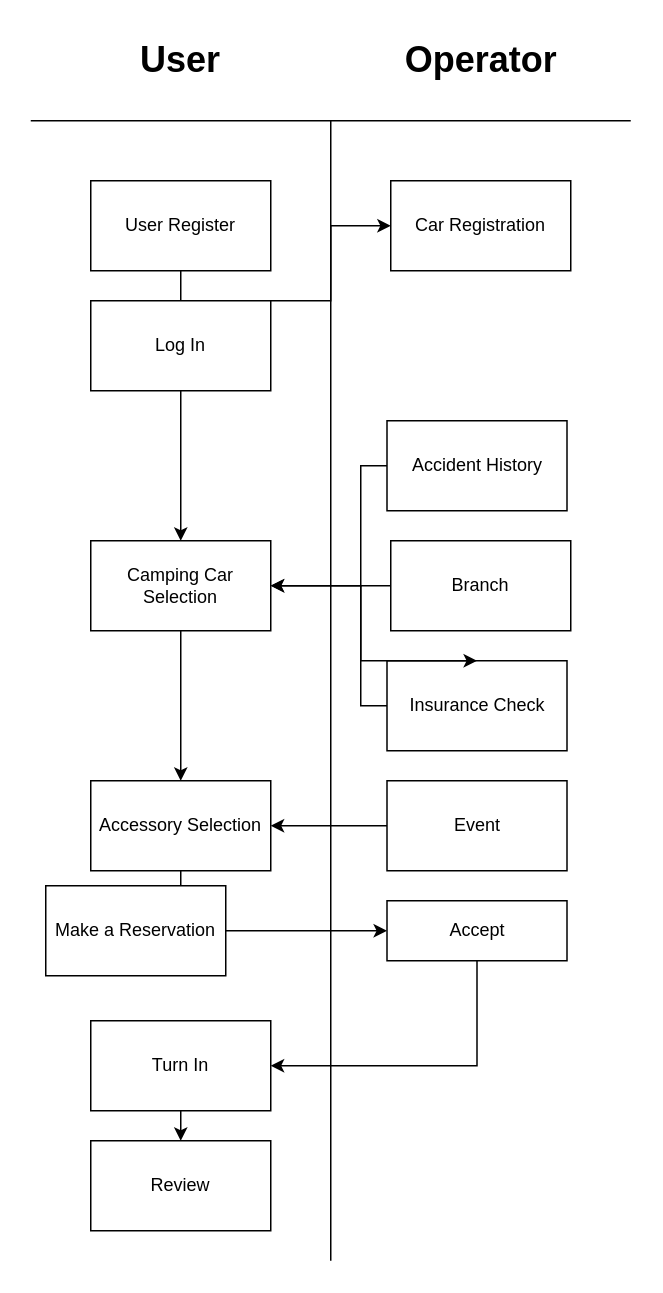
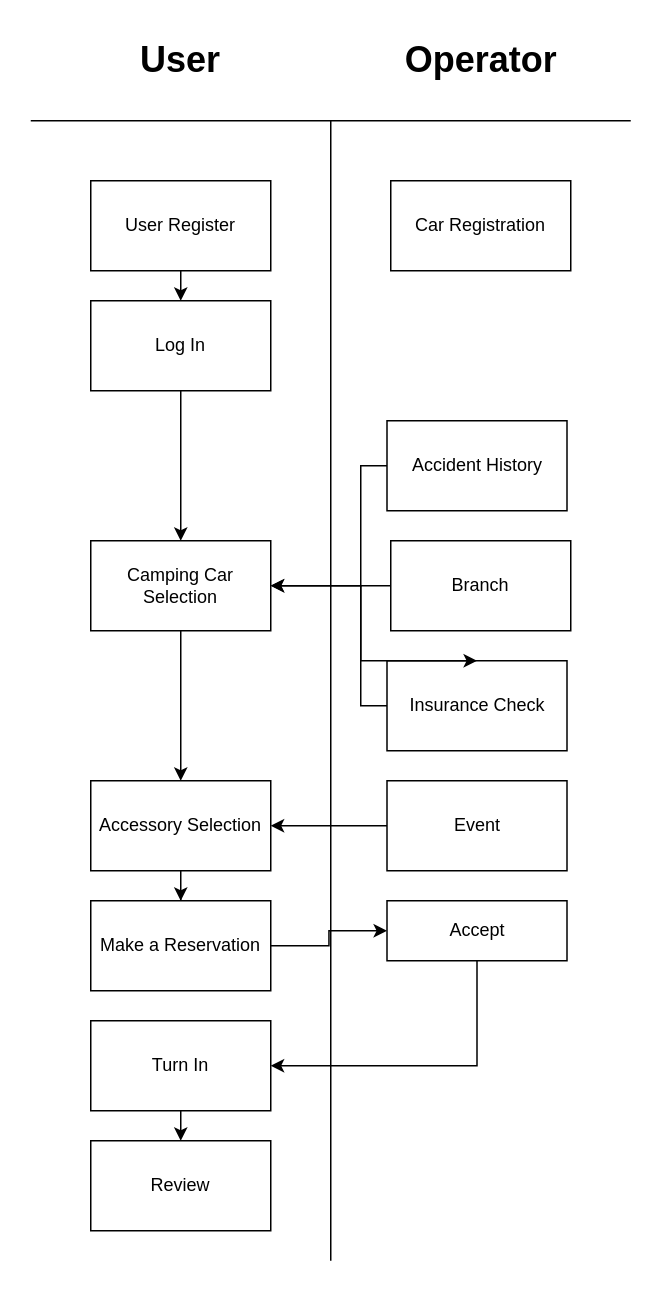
edge "User Register" -> "Car Registration": now "User Register" -> "Log In"
node "Make a Reservation": moved (136, 931) -> (181, 946)
